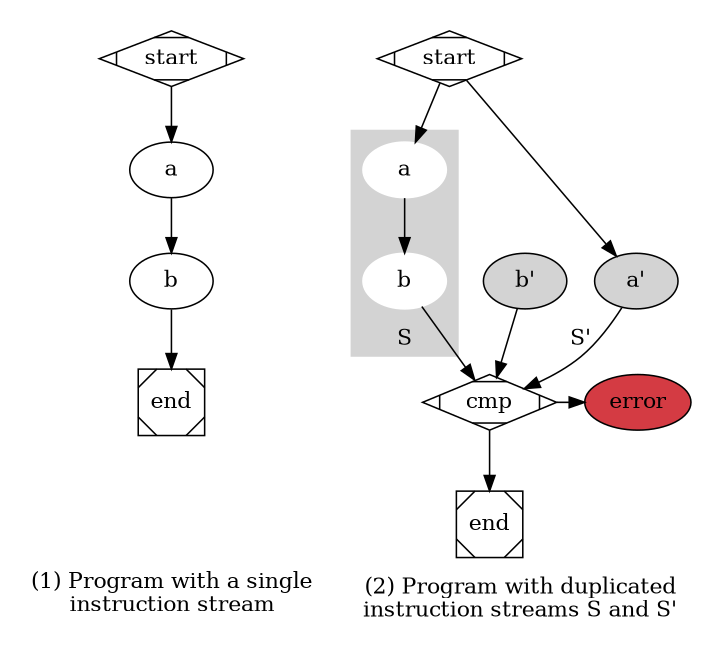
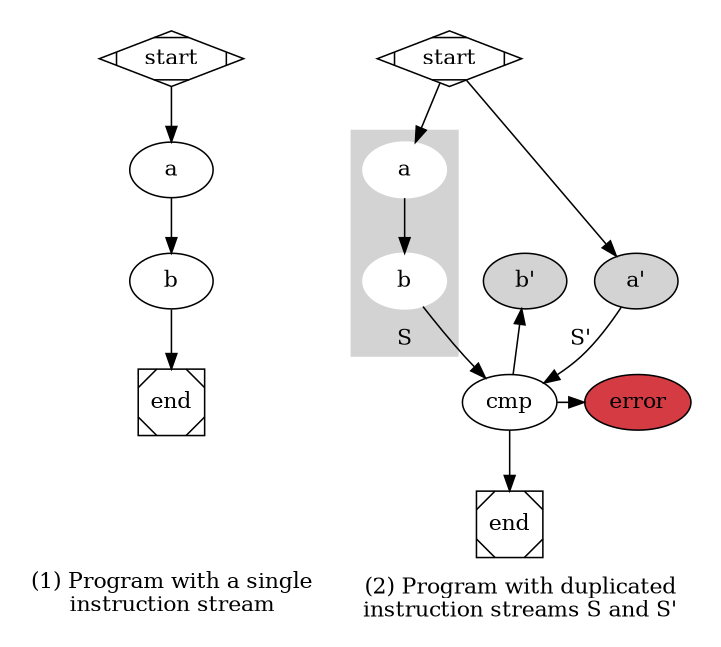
edge "b'" -> "cmp": reversed
node "cmp": shape Mdiamond -> ellipse
